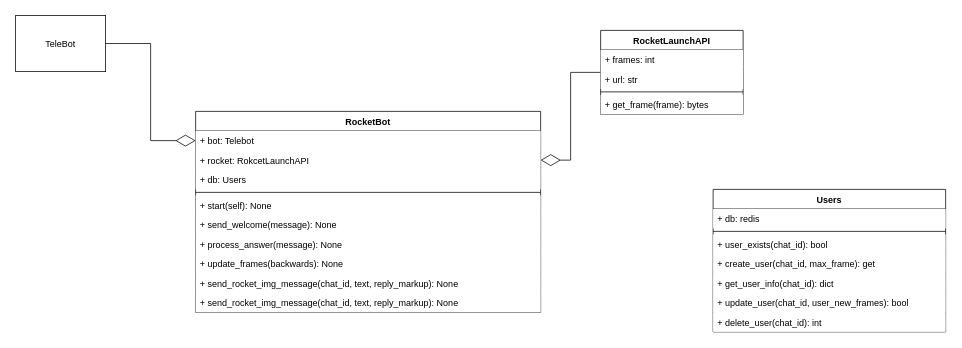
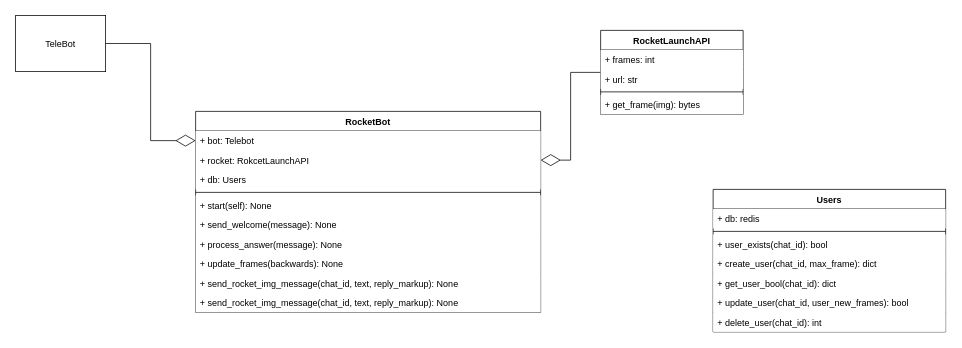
node "+ get_frame(frame): bytes": label "+ get_frame(frame): bytes" -> "+ get_frame(img): bytes"
node "+ create_user(chat_id, max_frame): get": label "+ create_user(chat_id, max_frame): get" -> "+ create_user(chat_id, max_frame): dict"
node "+ get_user_info(chat_id): dict": label "+ get_user_info(chat_id): dict" -> "+ get_user_bool(chat_id): dict"
